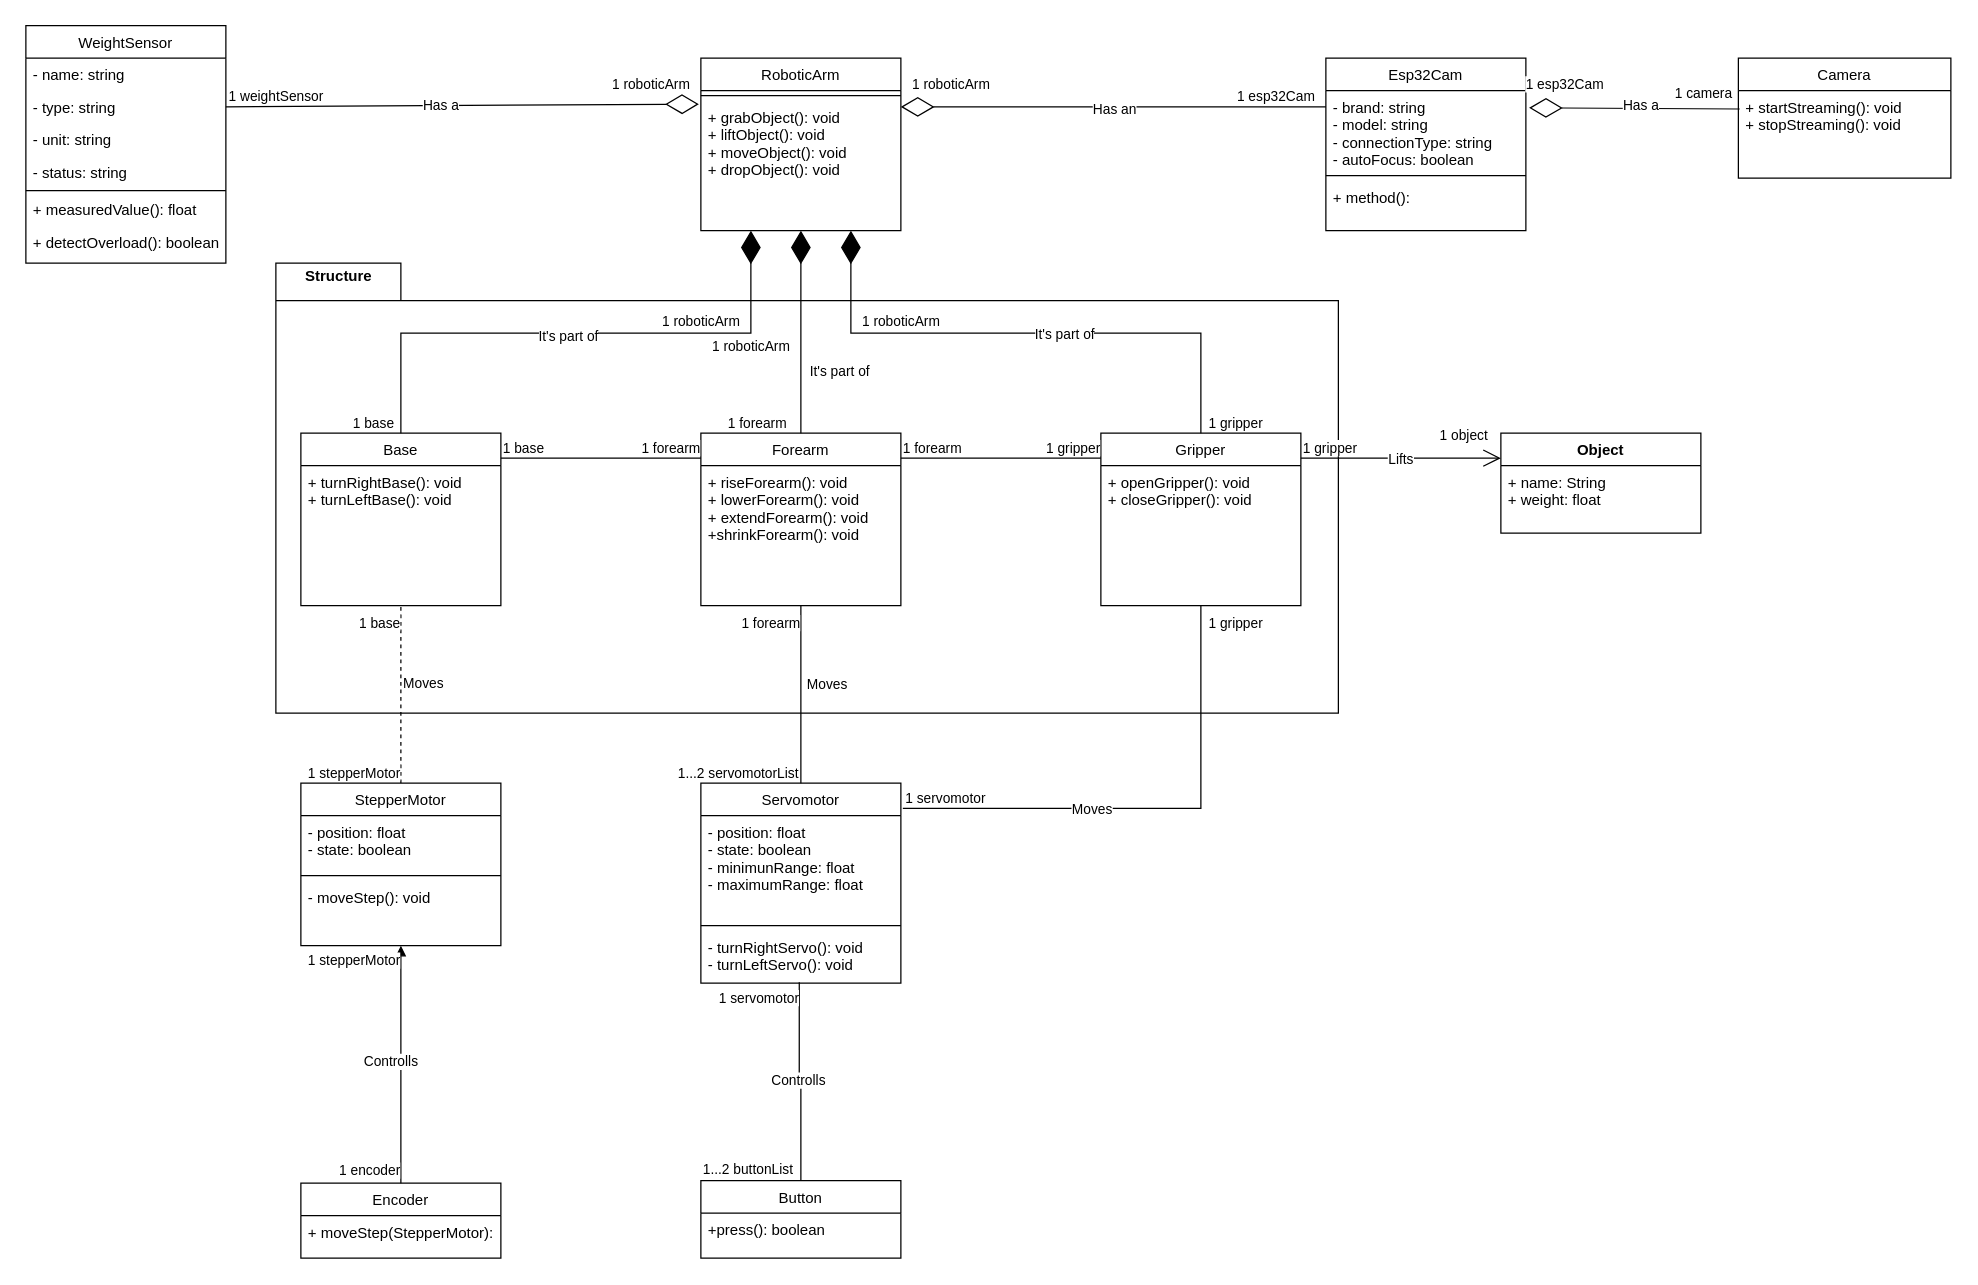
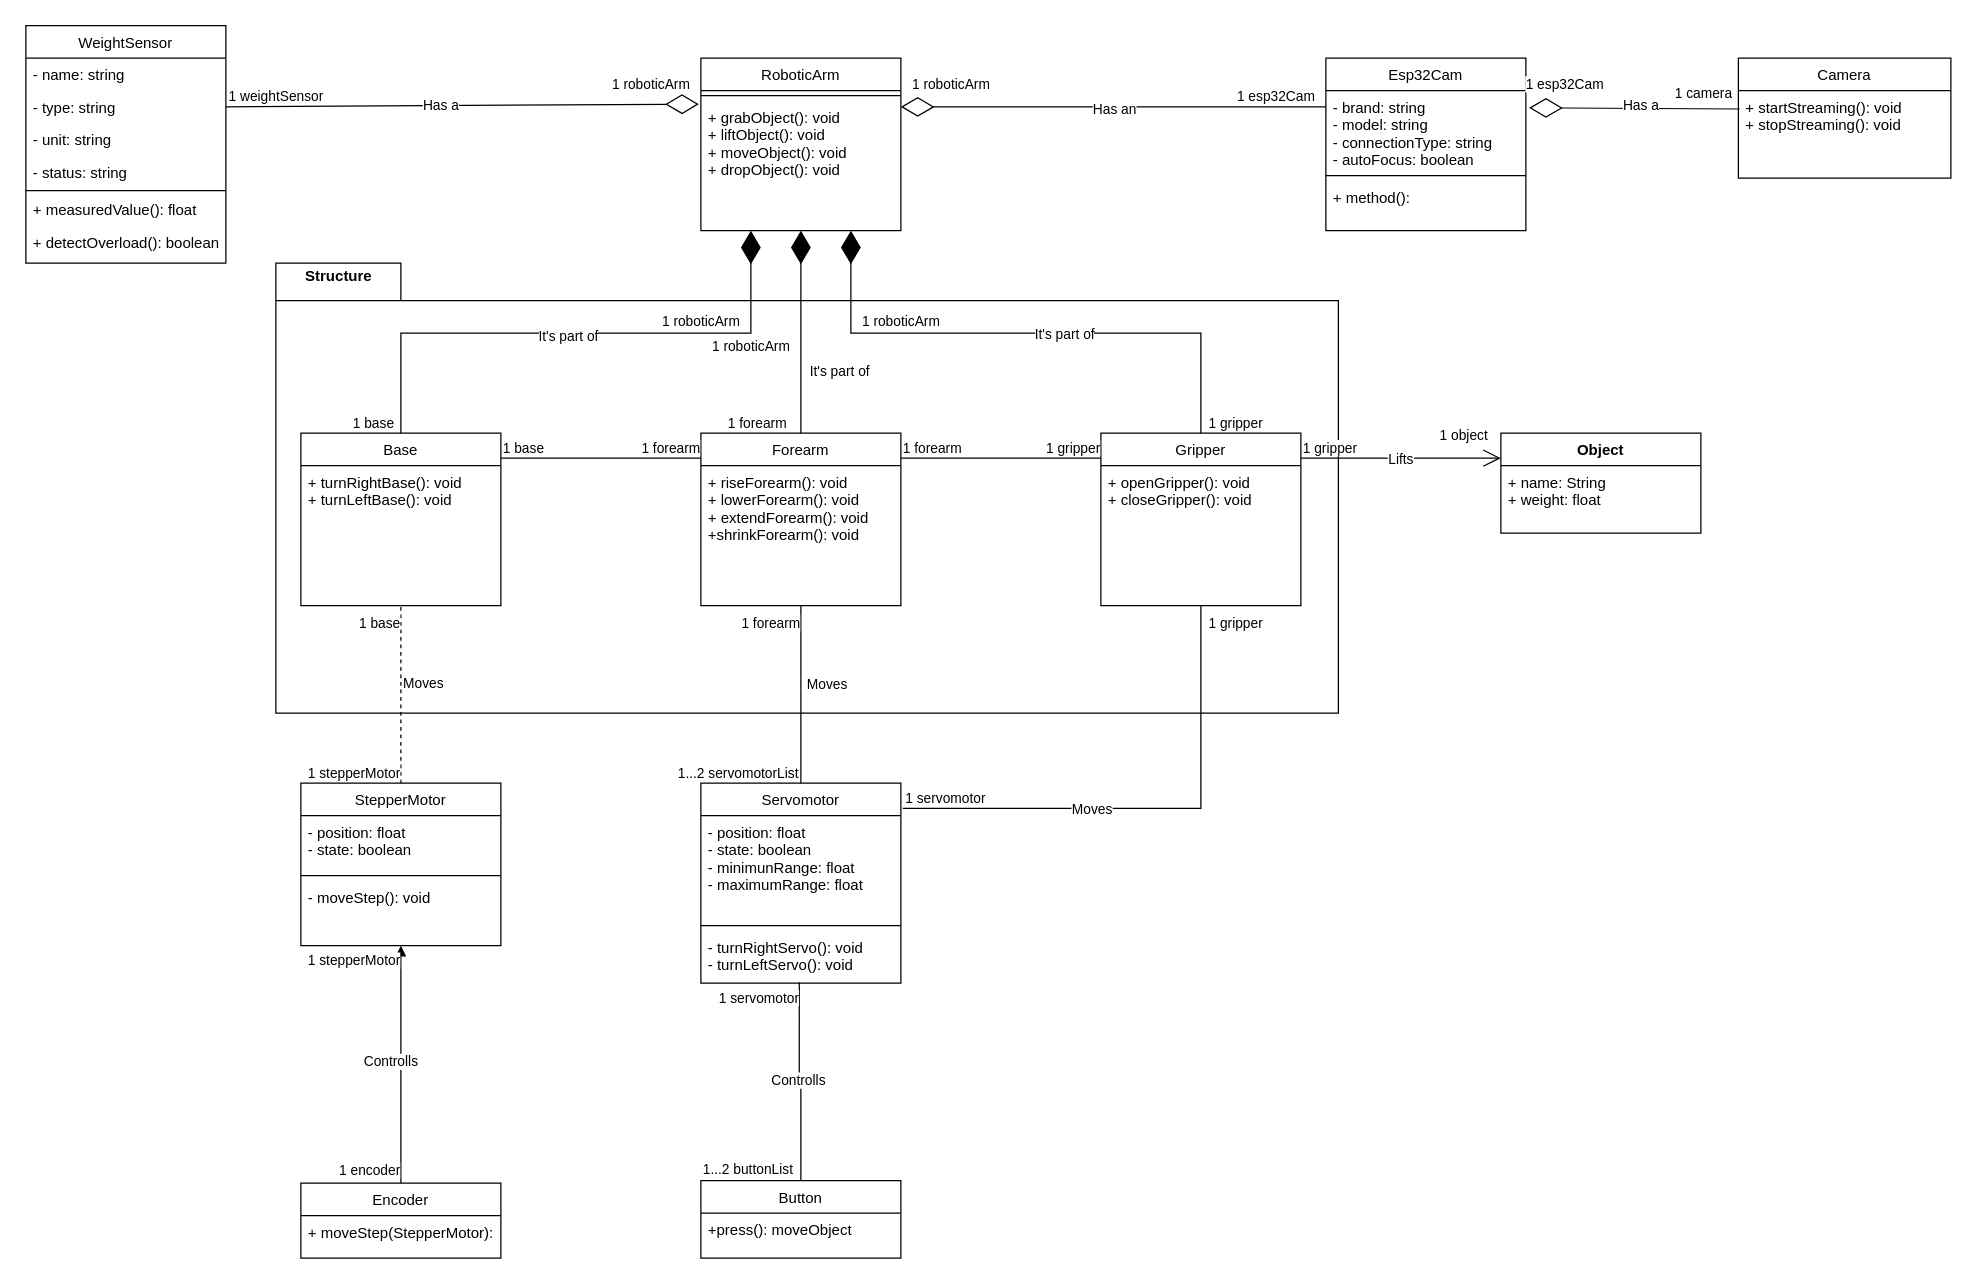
node "+press(): boolean": label "+press(): boolean" -> "+press(): moveObject"
